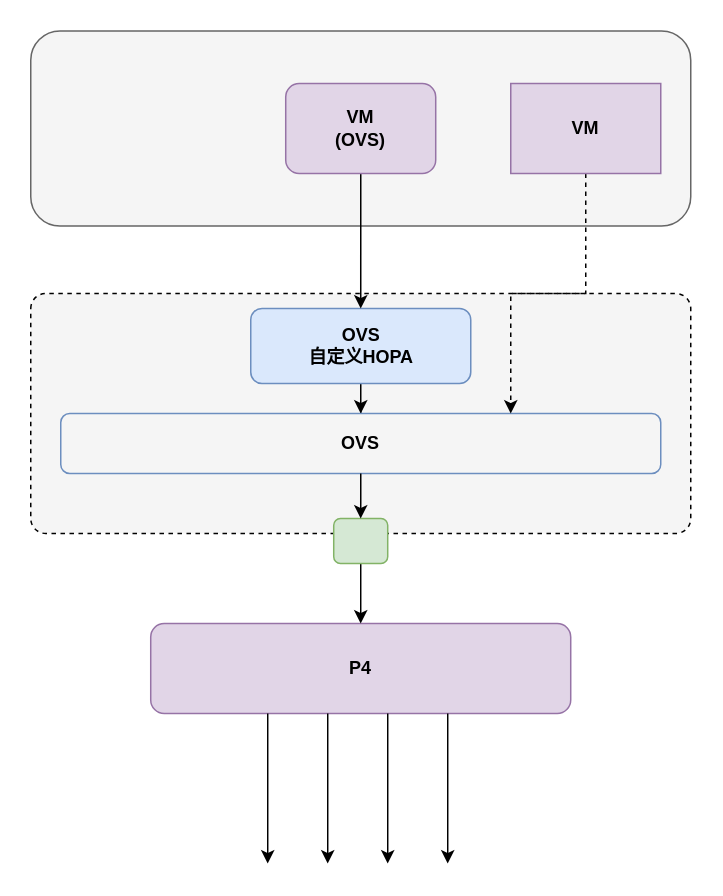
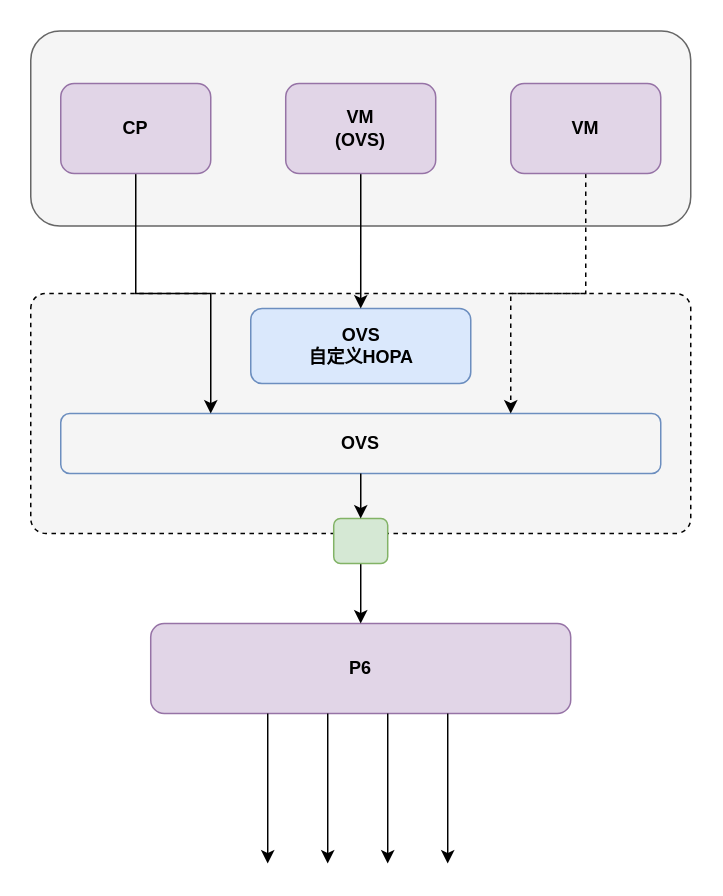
node "CP": added
node "VM": shape rectangle -> rounded rectangle
edge "CP" -> "OVS": added
edge "OVS 自定义HOPA" -> "OVS": removed
node "P4": label "P4" -> "P6"
